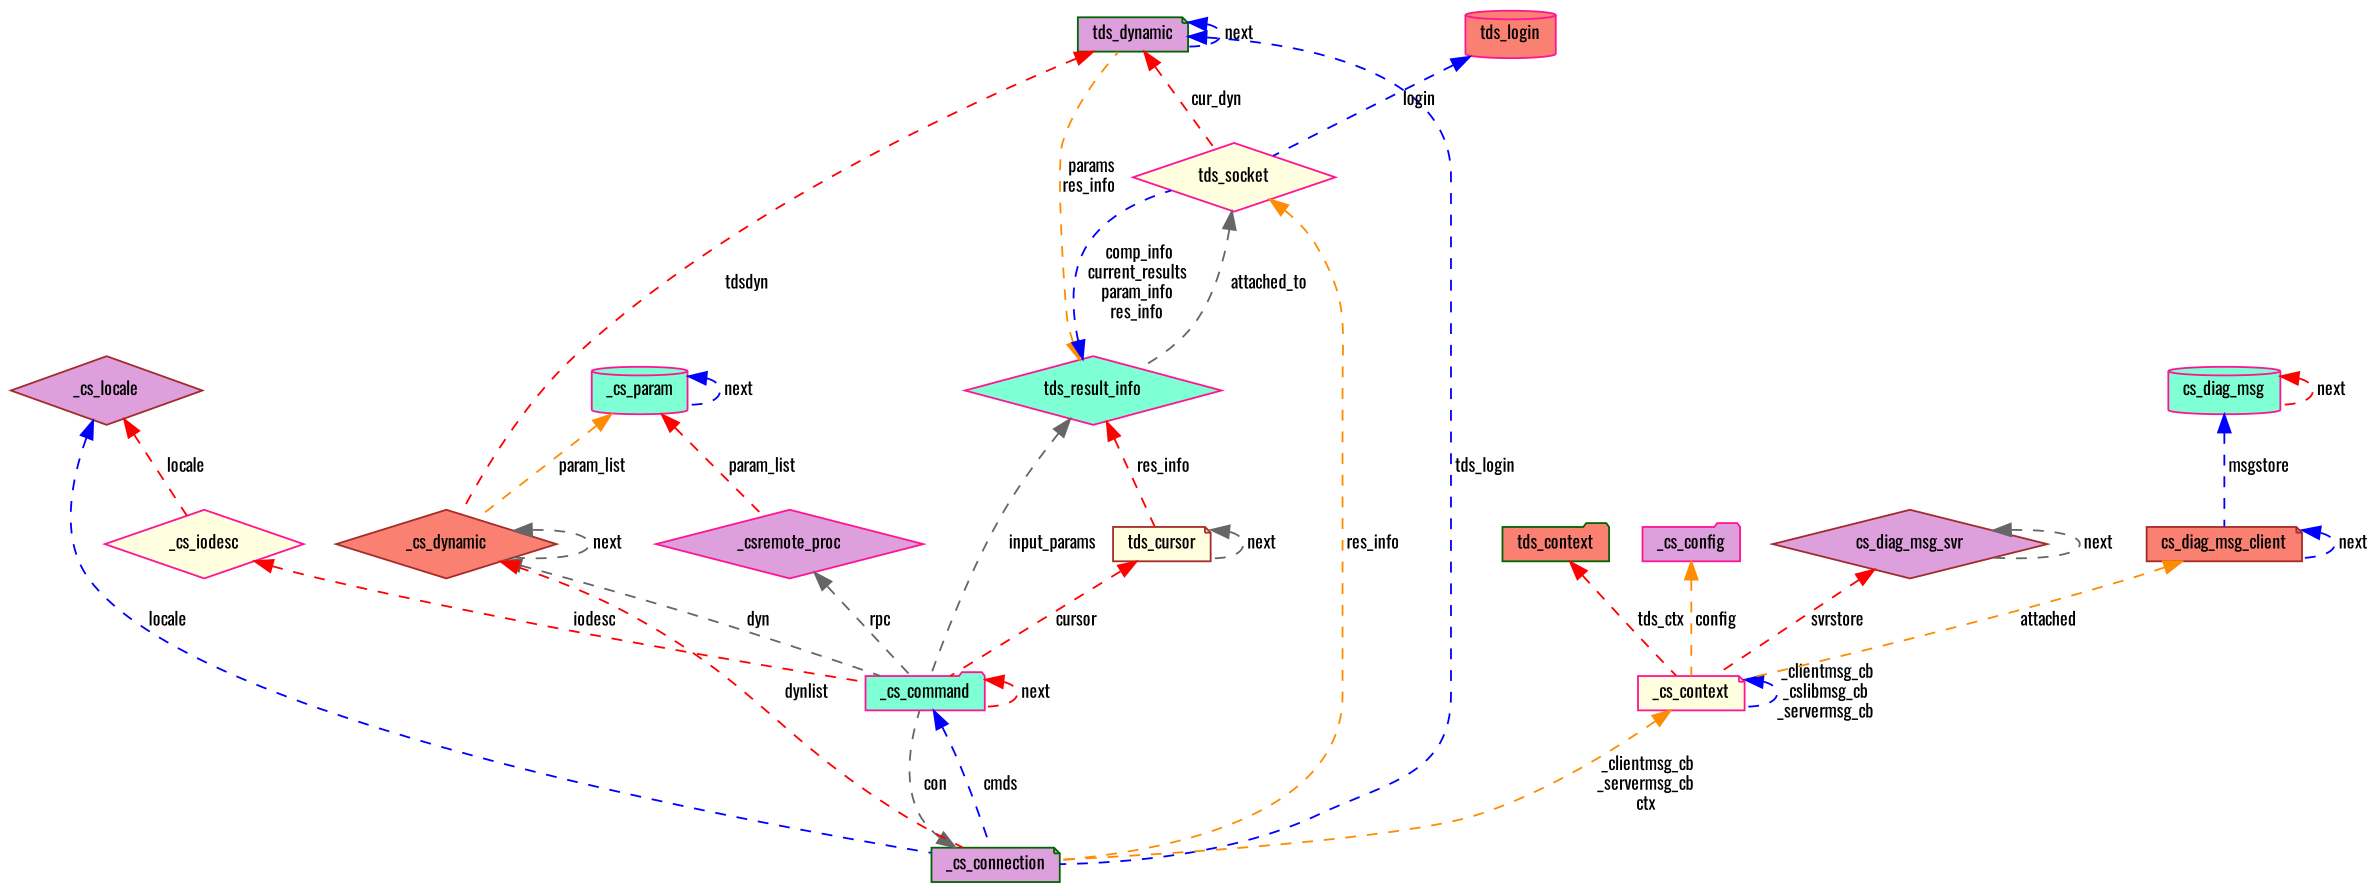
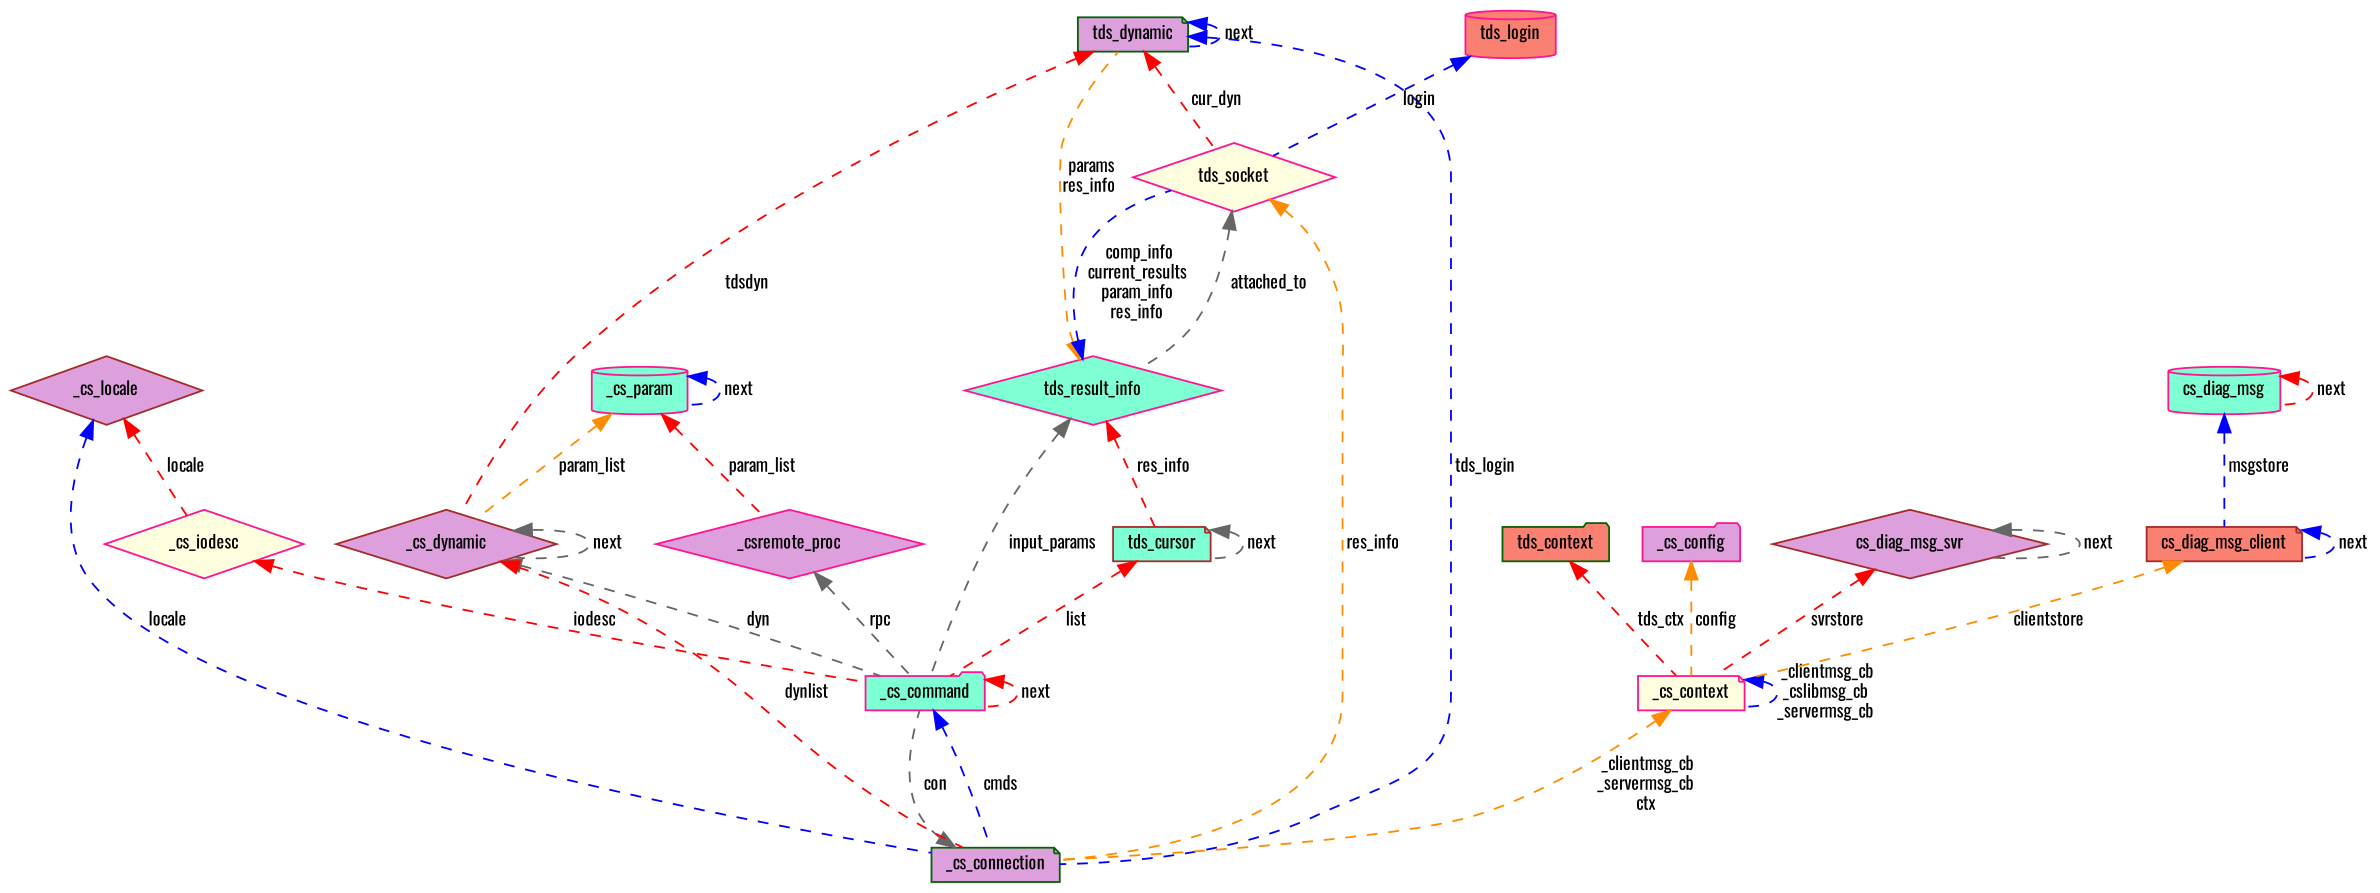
node "_cs_dynamic": fillcolor salmon -> plum
node "tds_cursor": fillcolor lightyellow -> aquamarine
edge "_cs_command" -> "tds_cursor": label " cursor" -> " list"
edge "_cs_context" -> "cs_diag_msg_client": label " attached" -> " clientstore"
